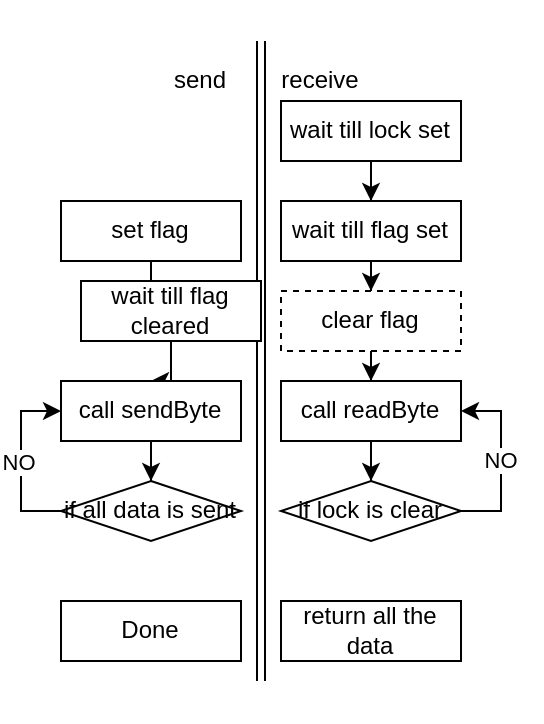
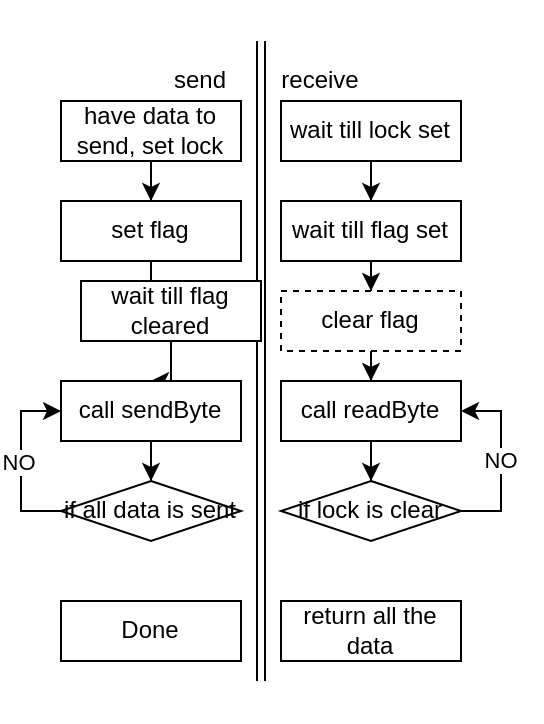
node "have data to send, set lock": added
edge "have data to send, set lock" -> "set flag": added
